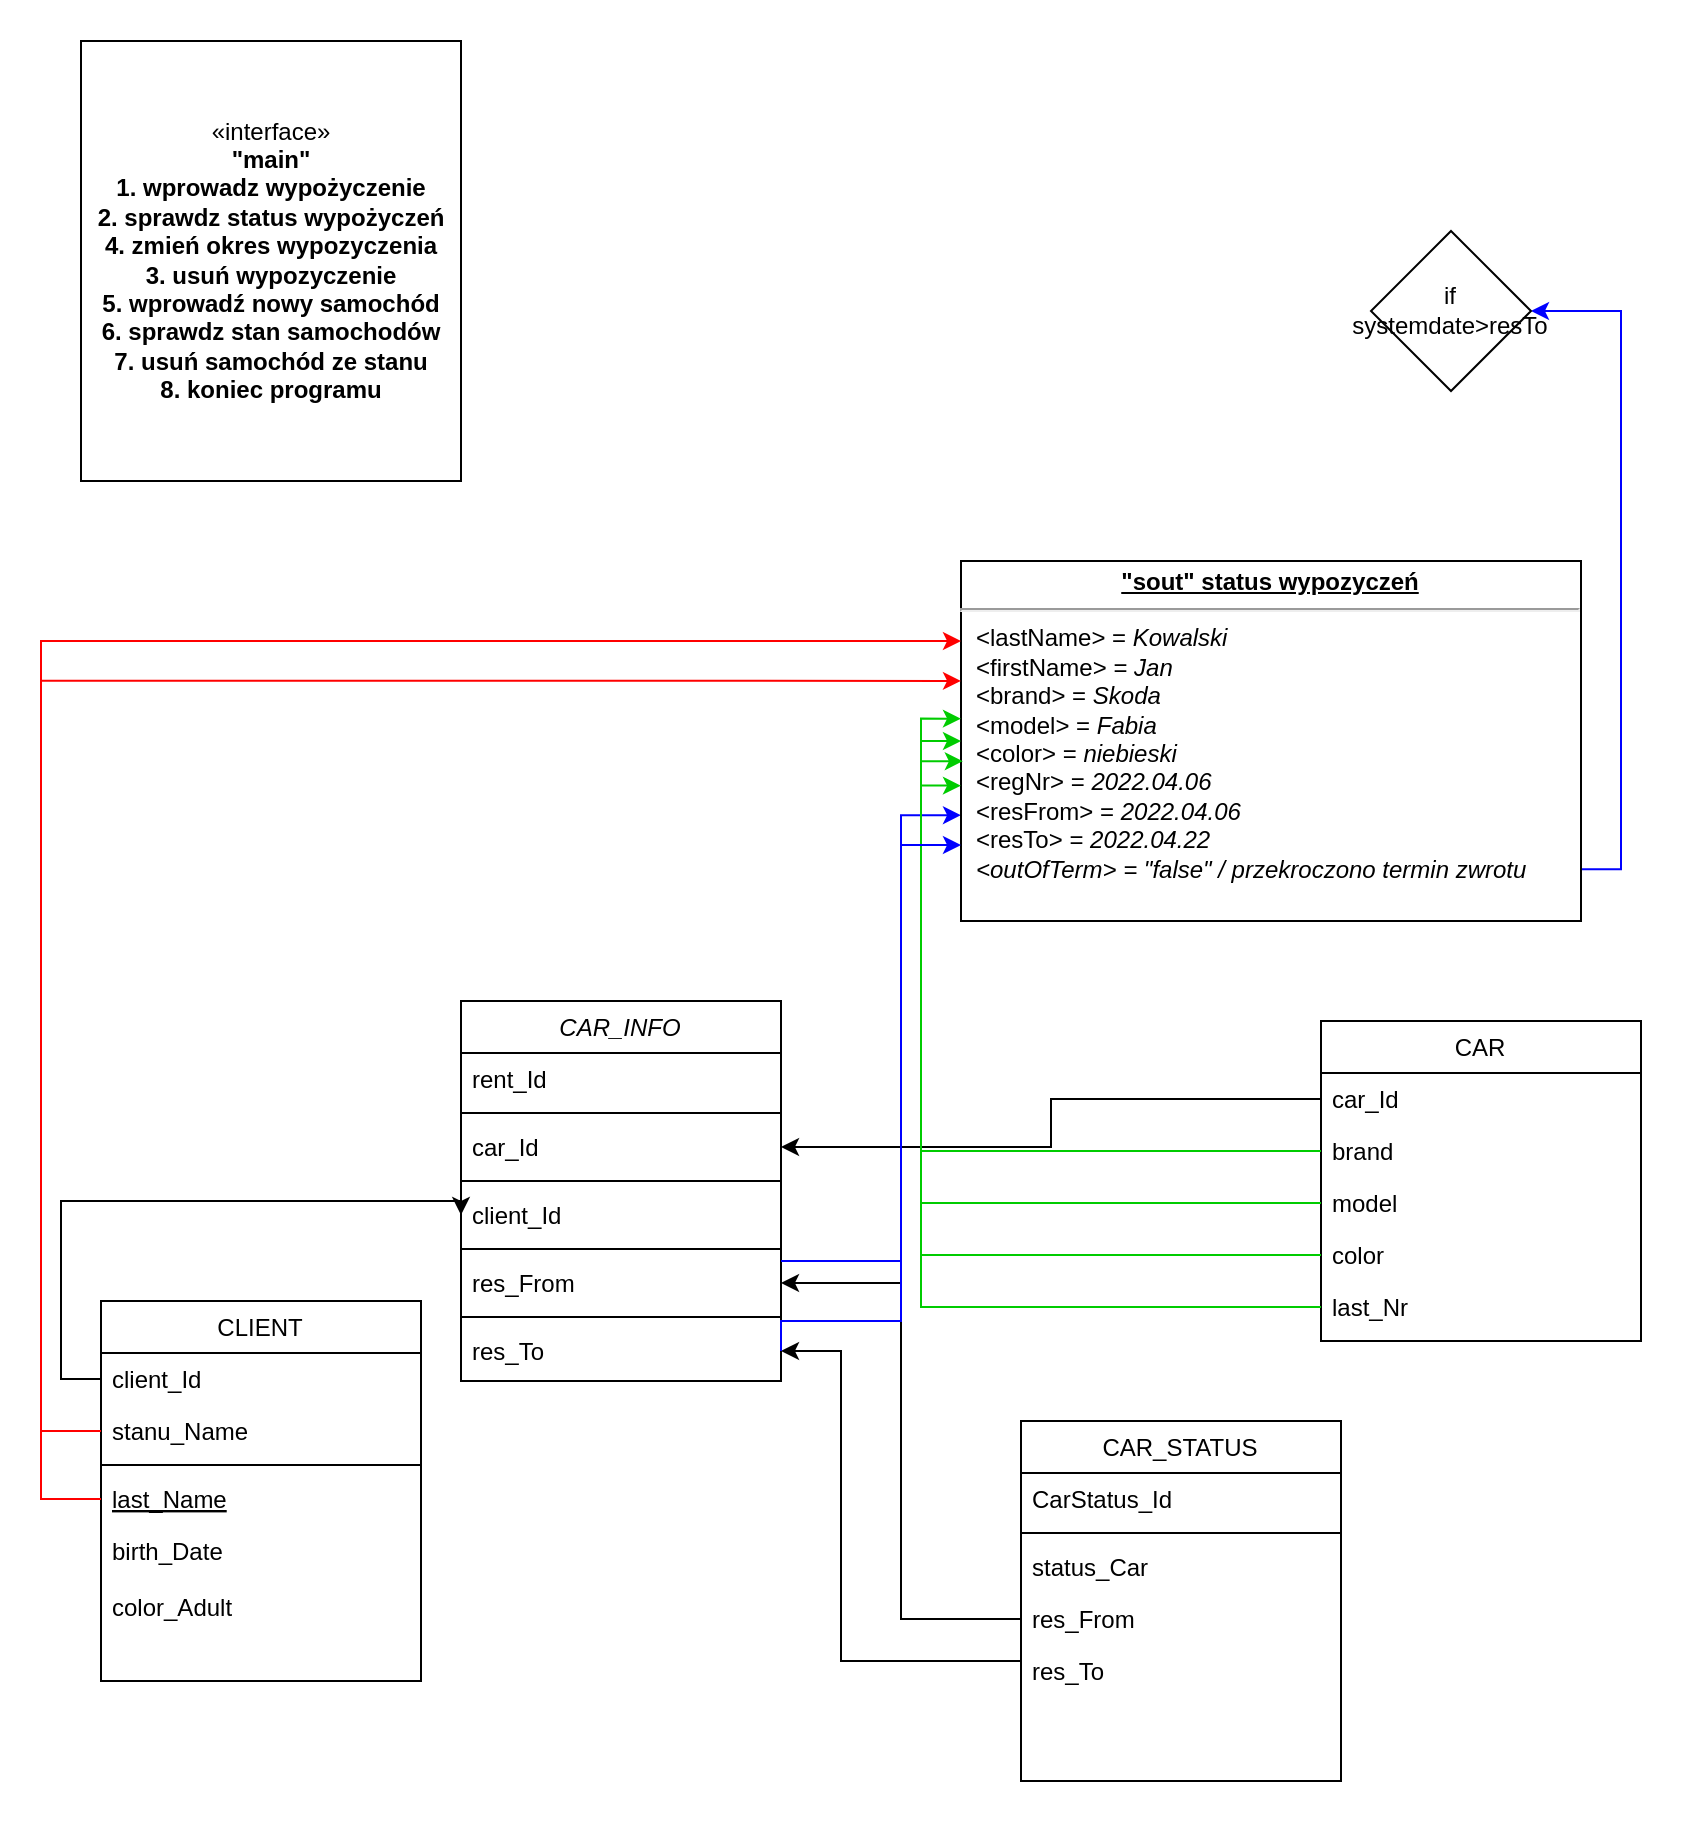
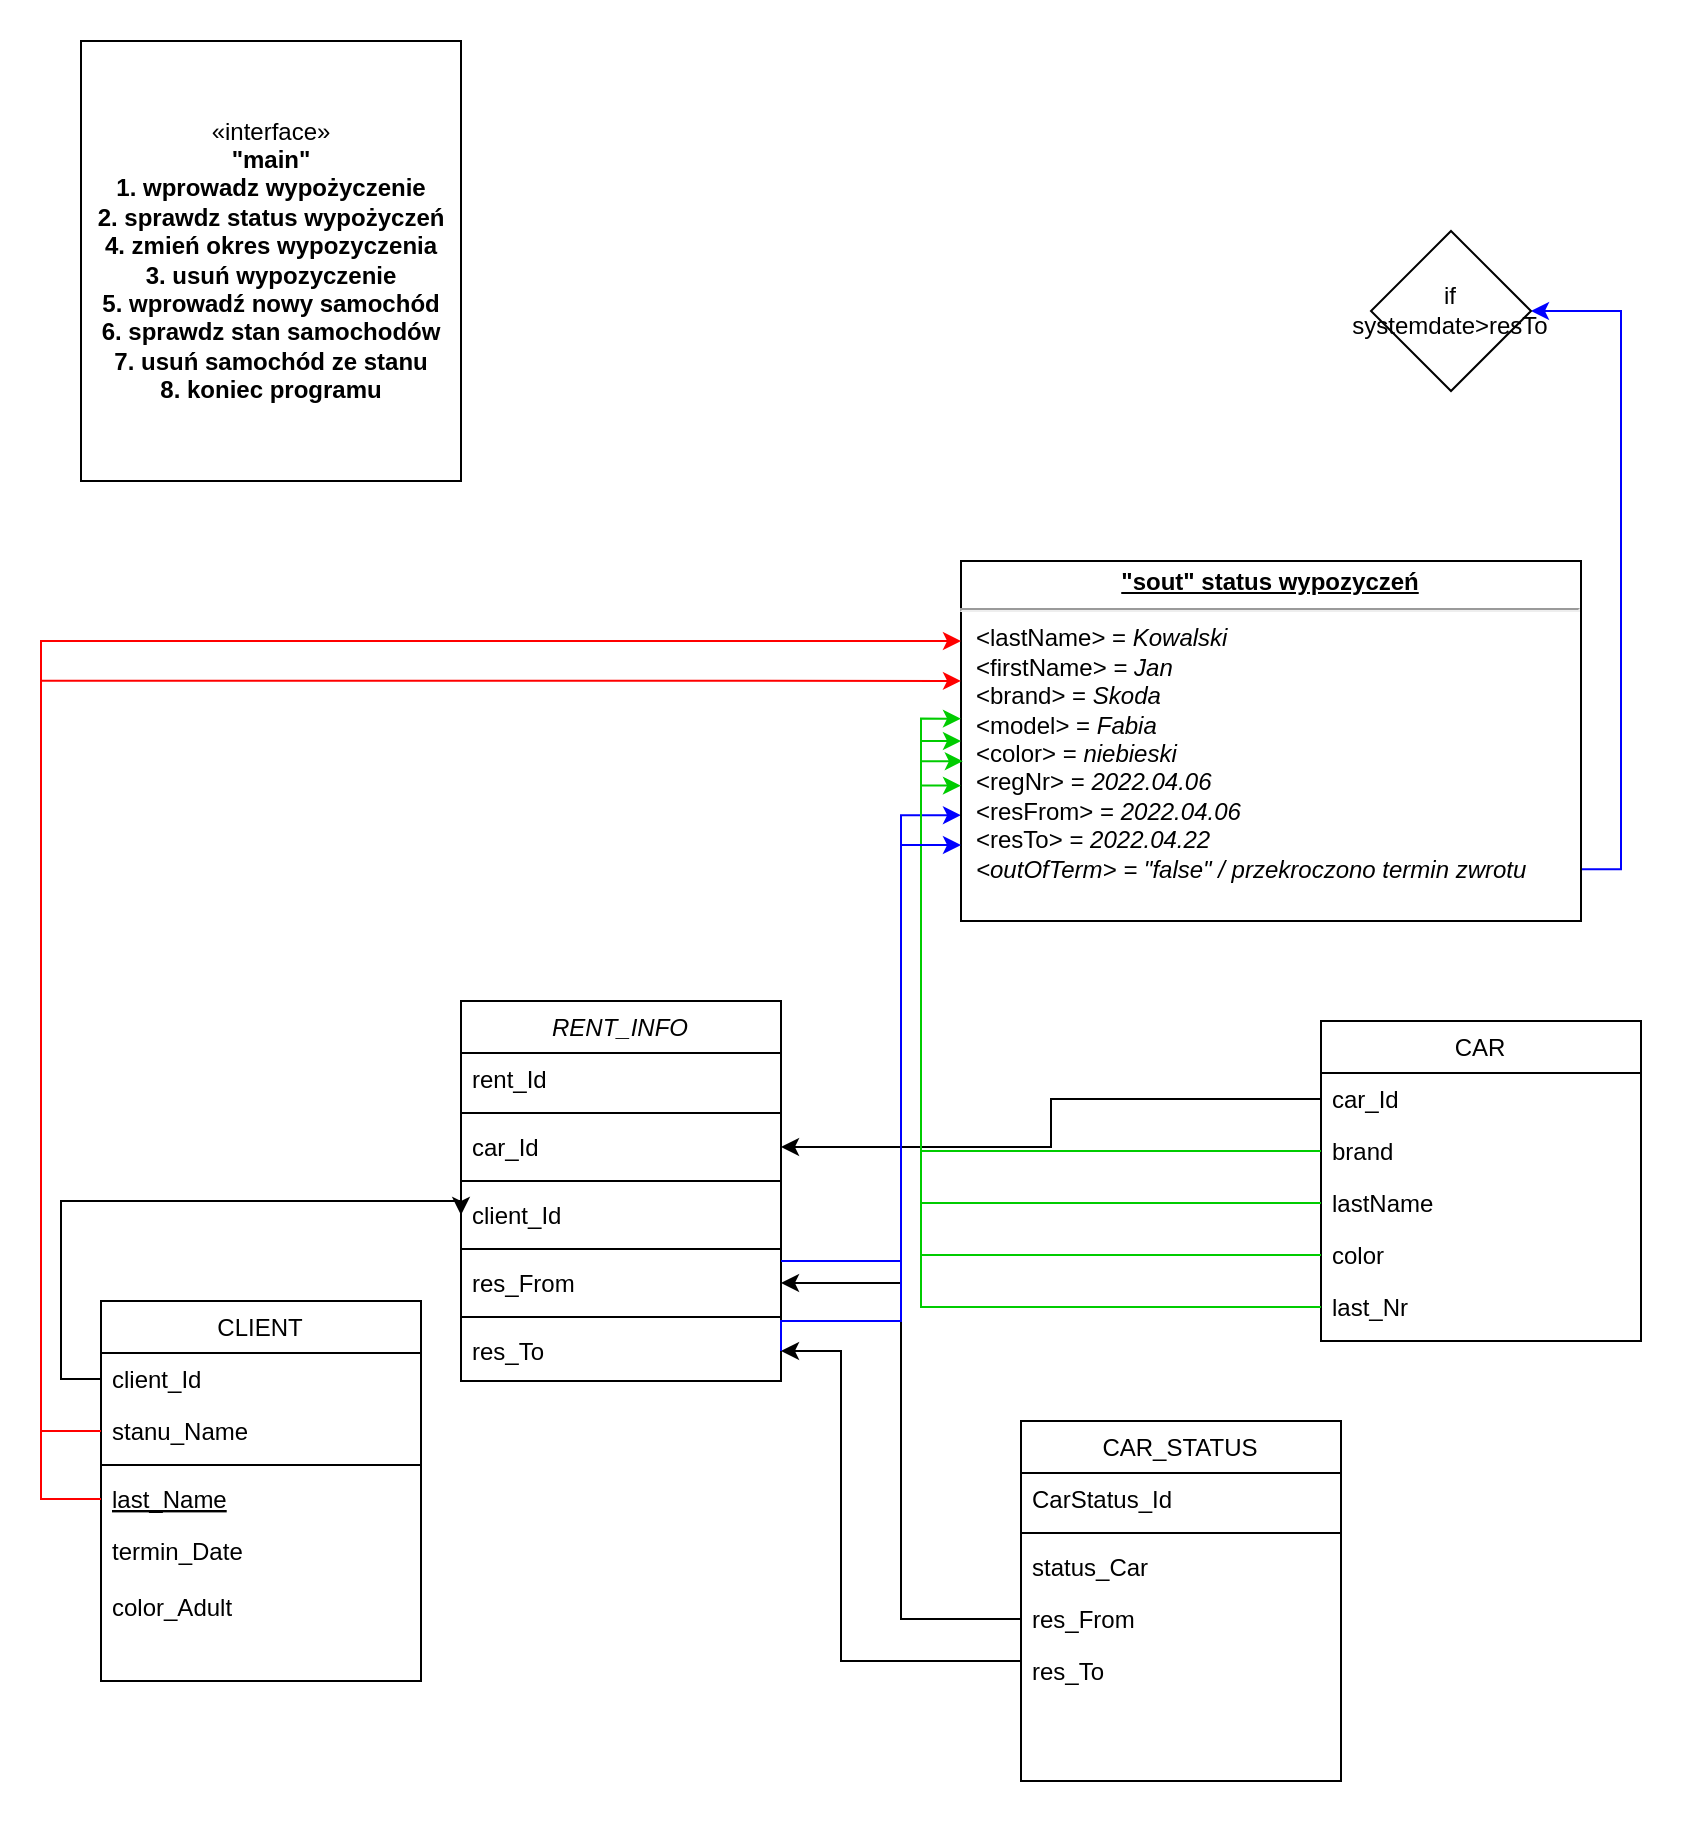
node "CAR_INFO": label "CAR_INFO" -> "RENT_INFO"
node "model": label "model" -> "lastName"
node "birth_Date": label "birth_Date" -> "termin_Date"
